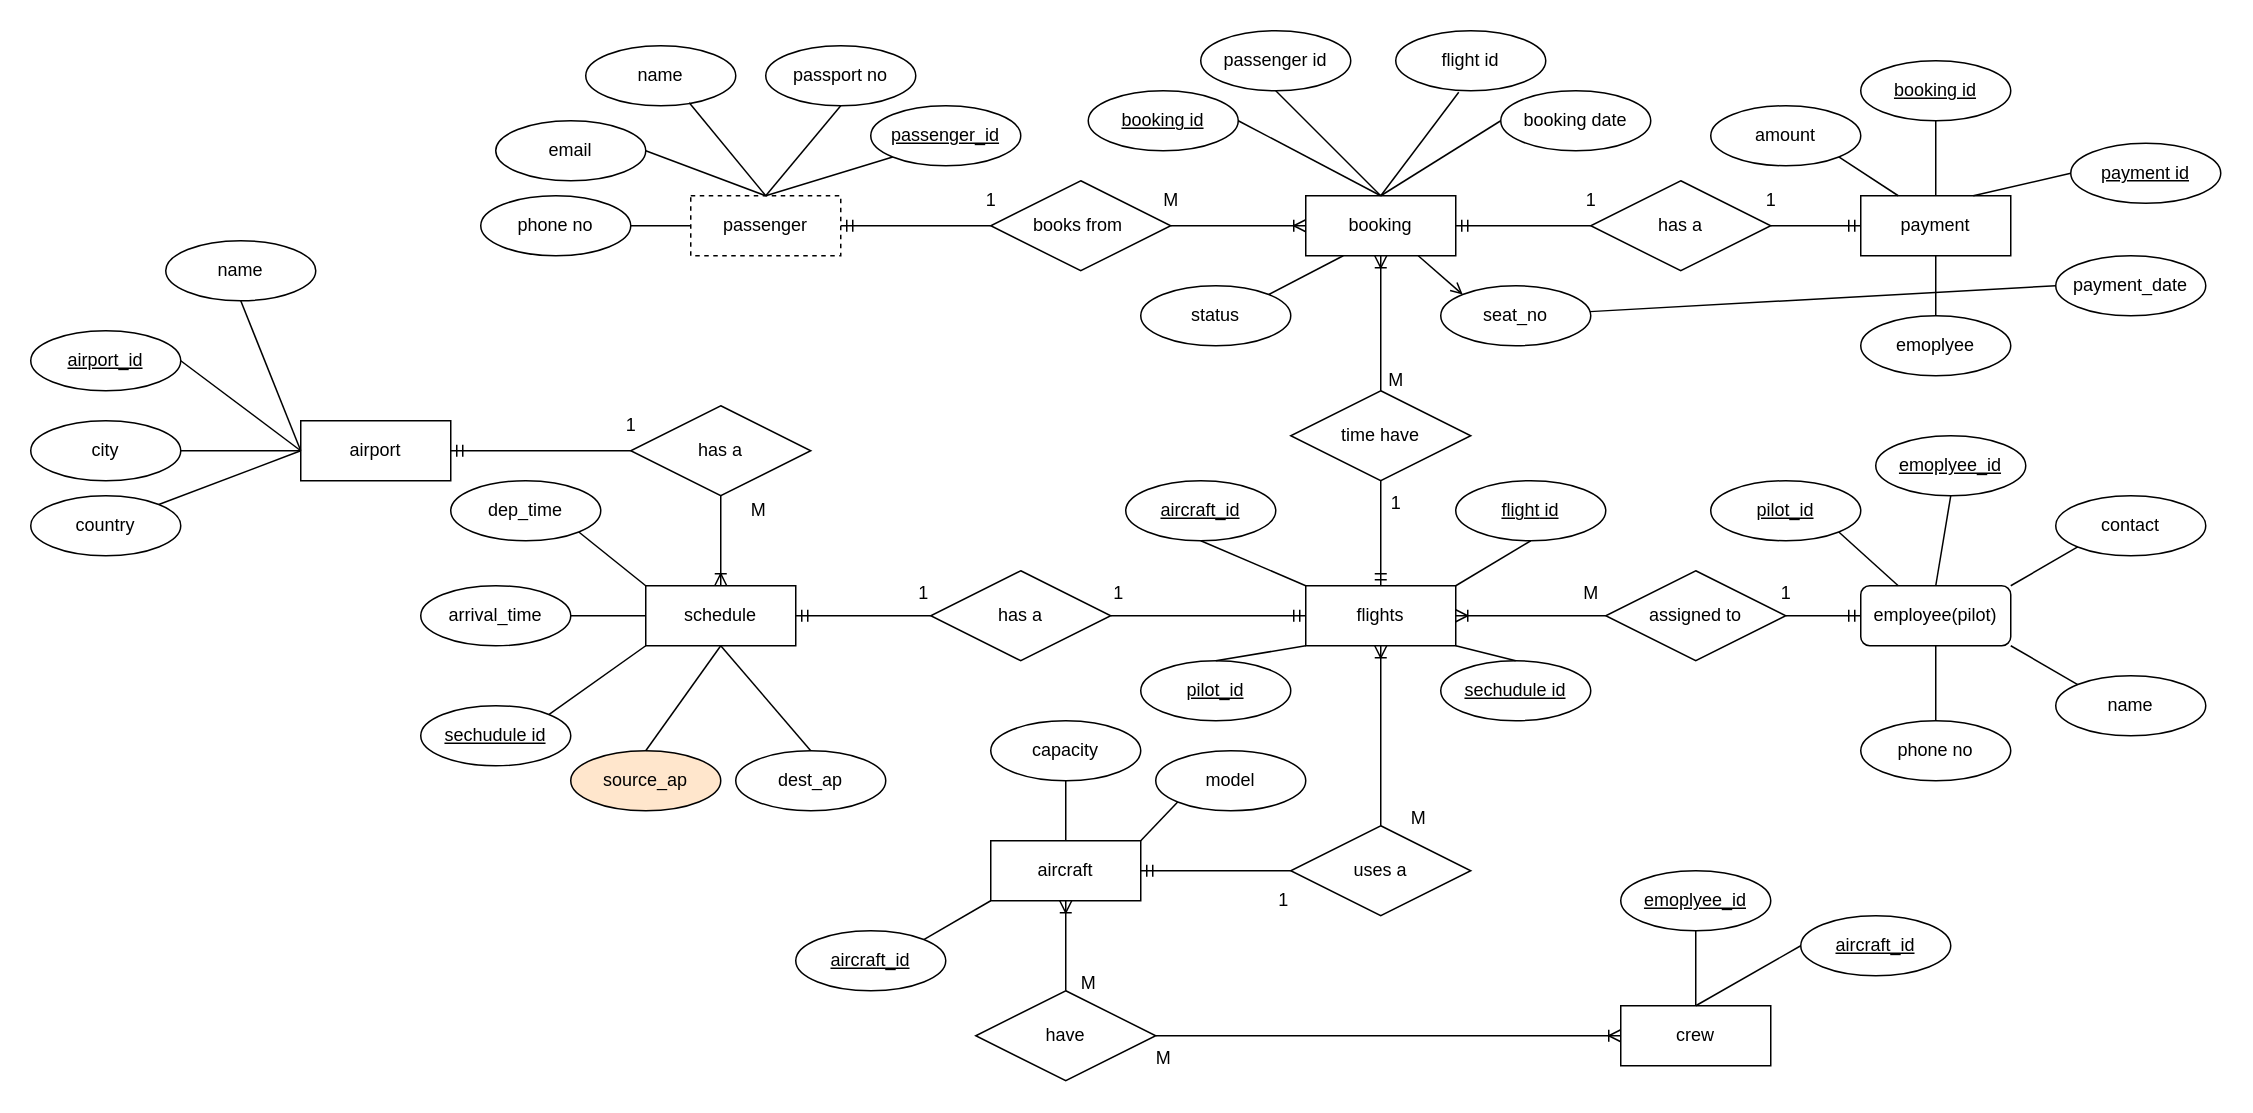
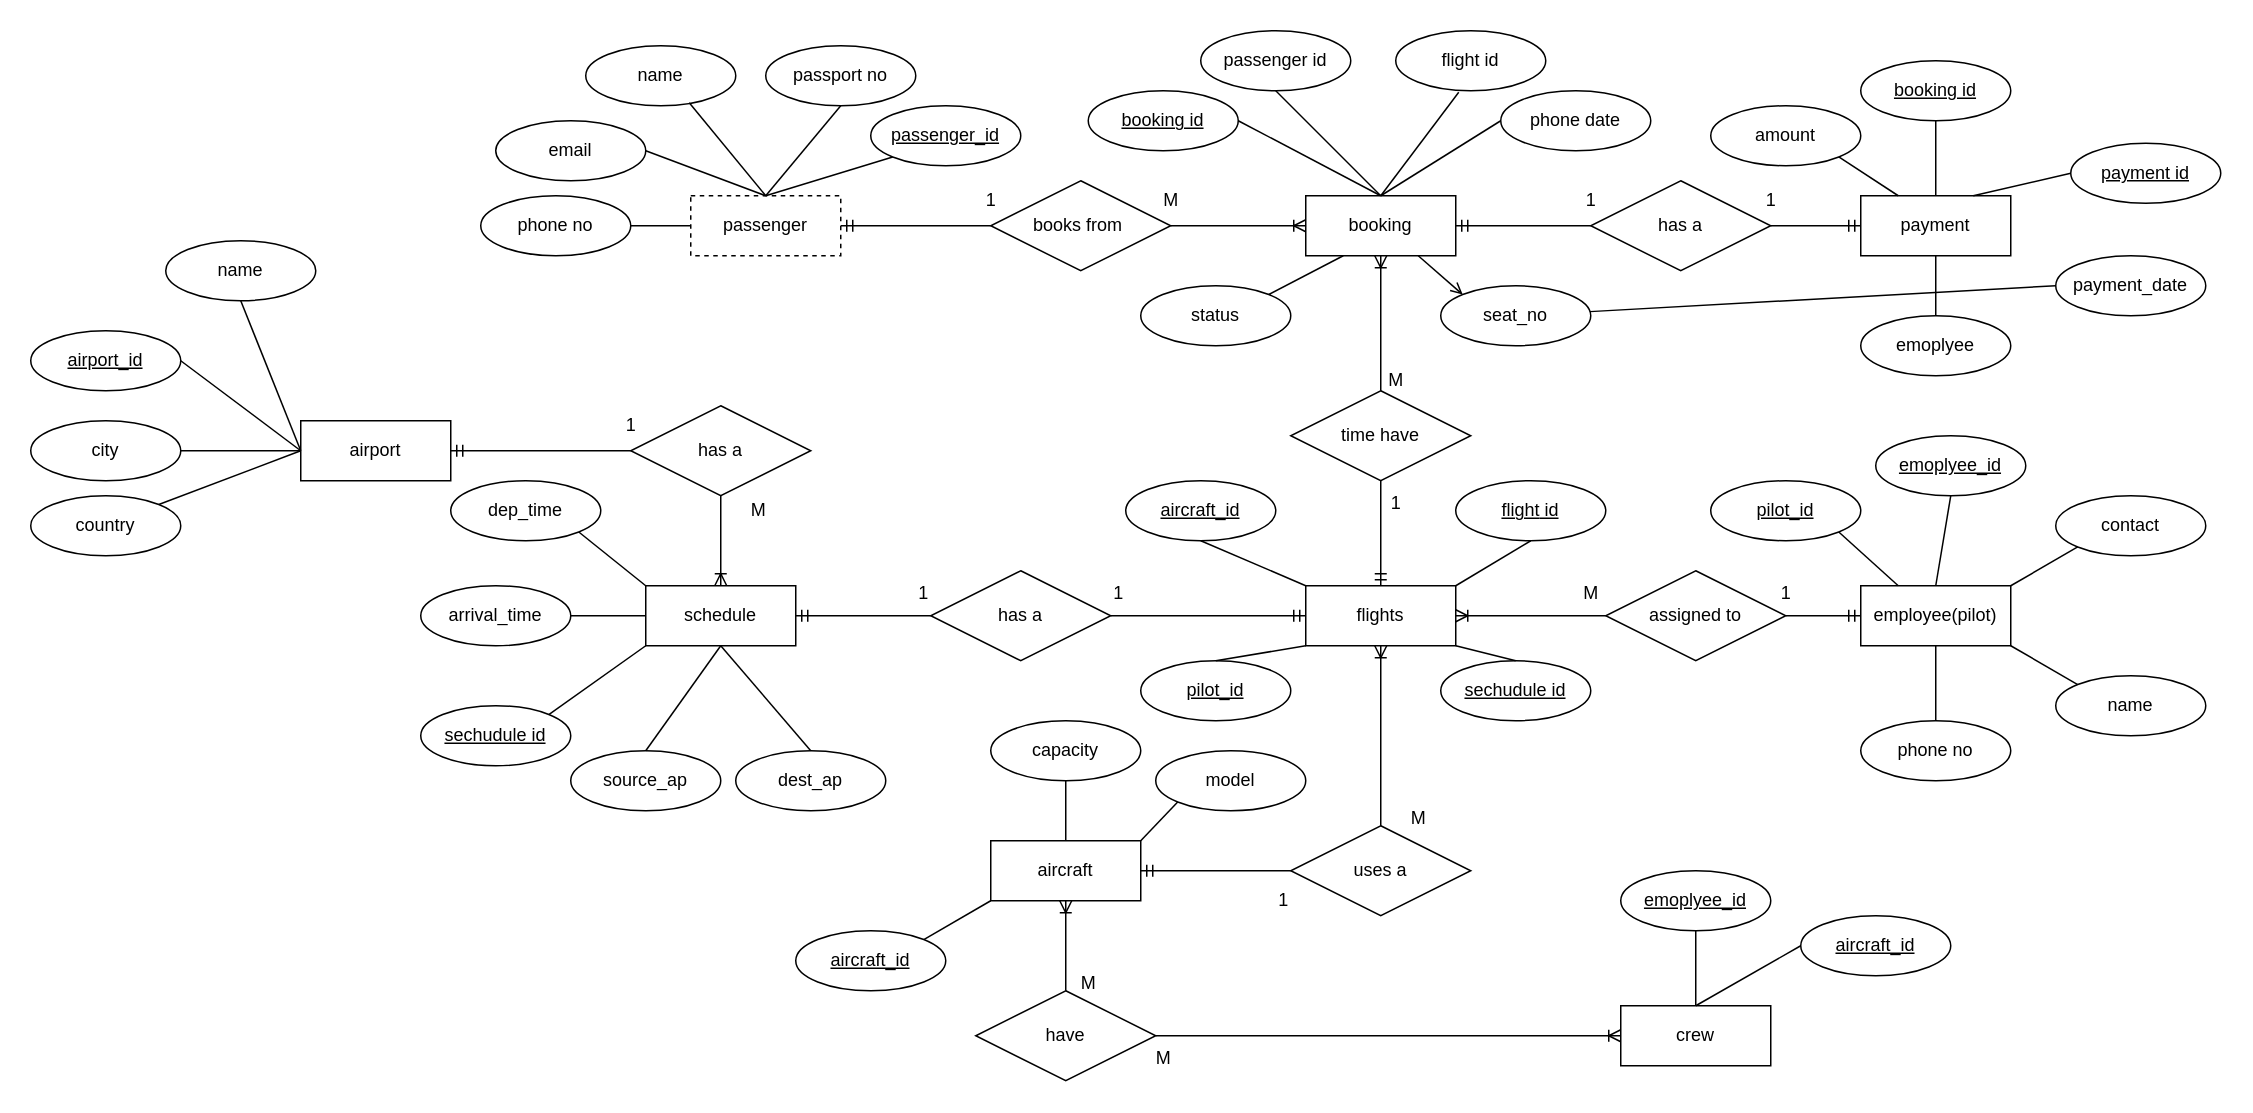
node "booking date": label "booking date" -> "phone date"
node "employee(pilot)": shape rounded rectangle -> rectangle
node "source_ap": fillcolor #ffe6cc -> #ffffff
